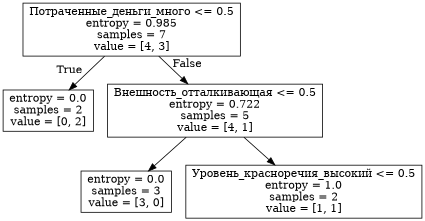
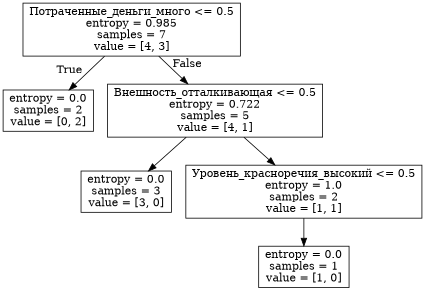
node "entropy = 0.0 samples = 1 value = [1, 0]": added
